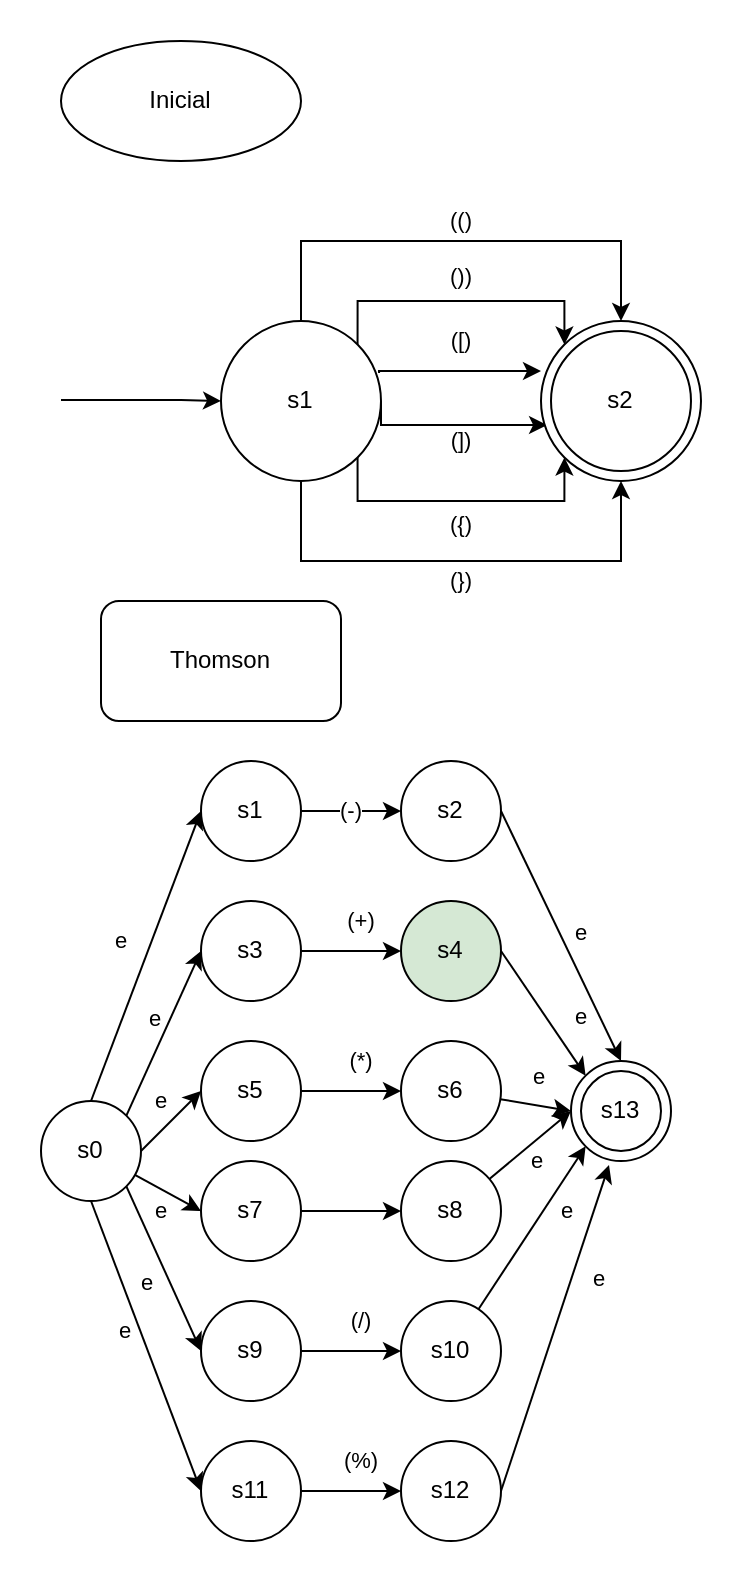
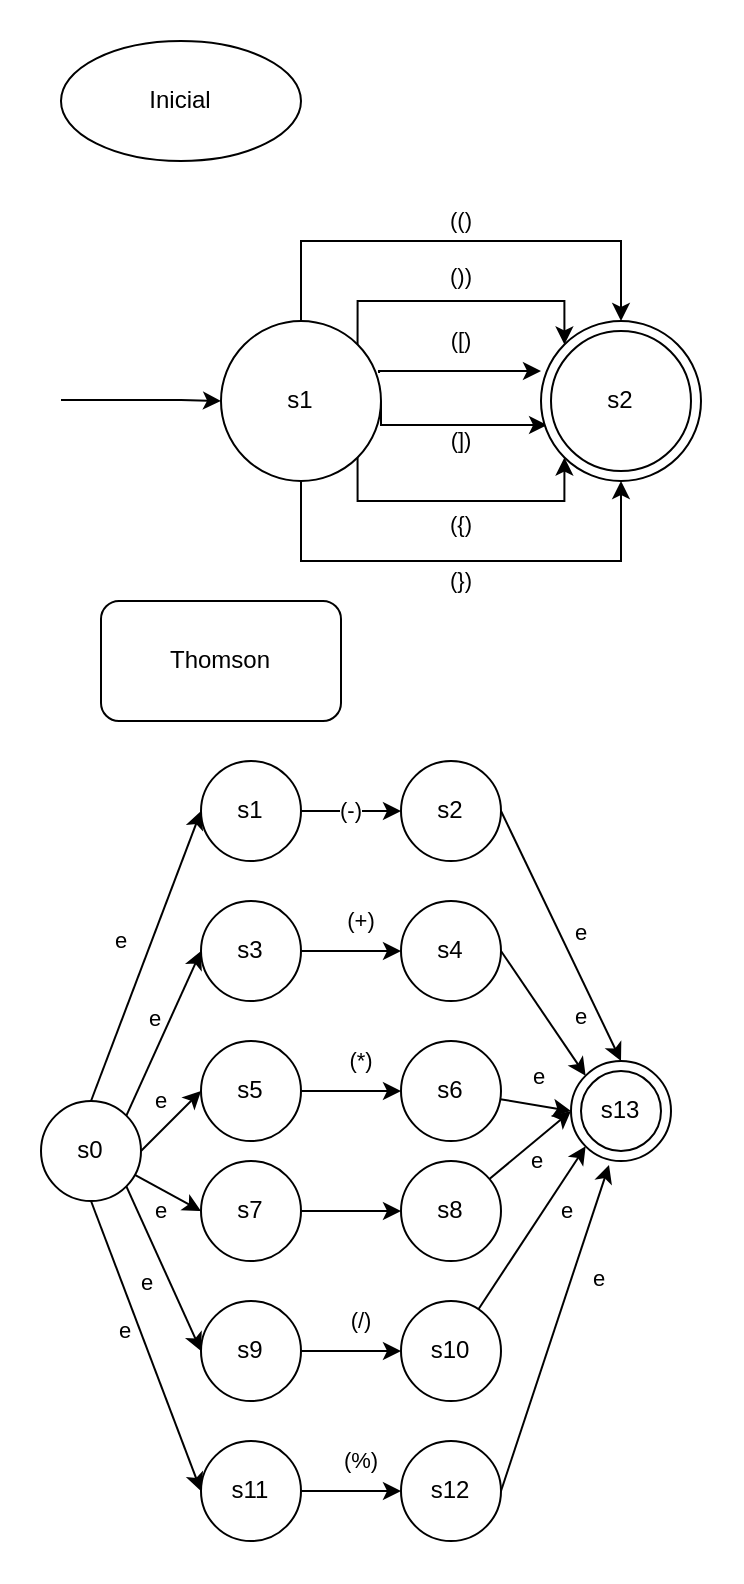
node "s4": fillcolor #d5e8d4 -> #ffffff
